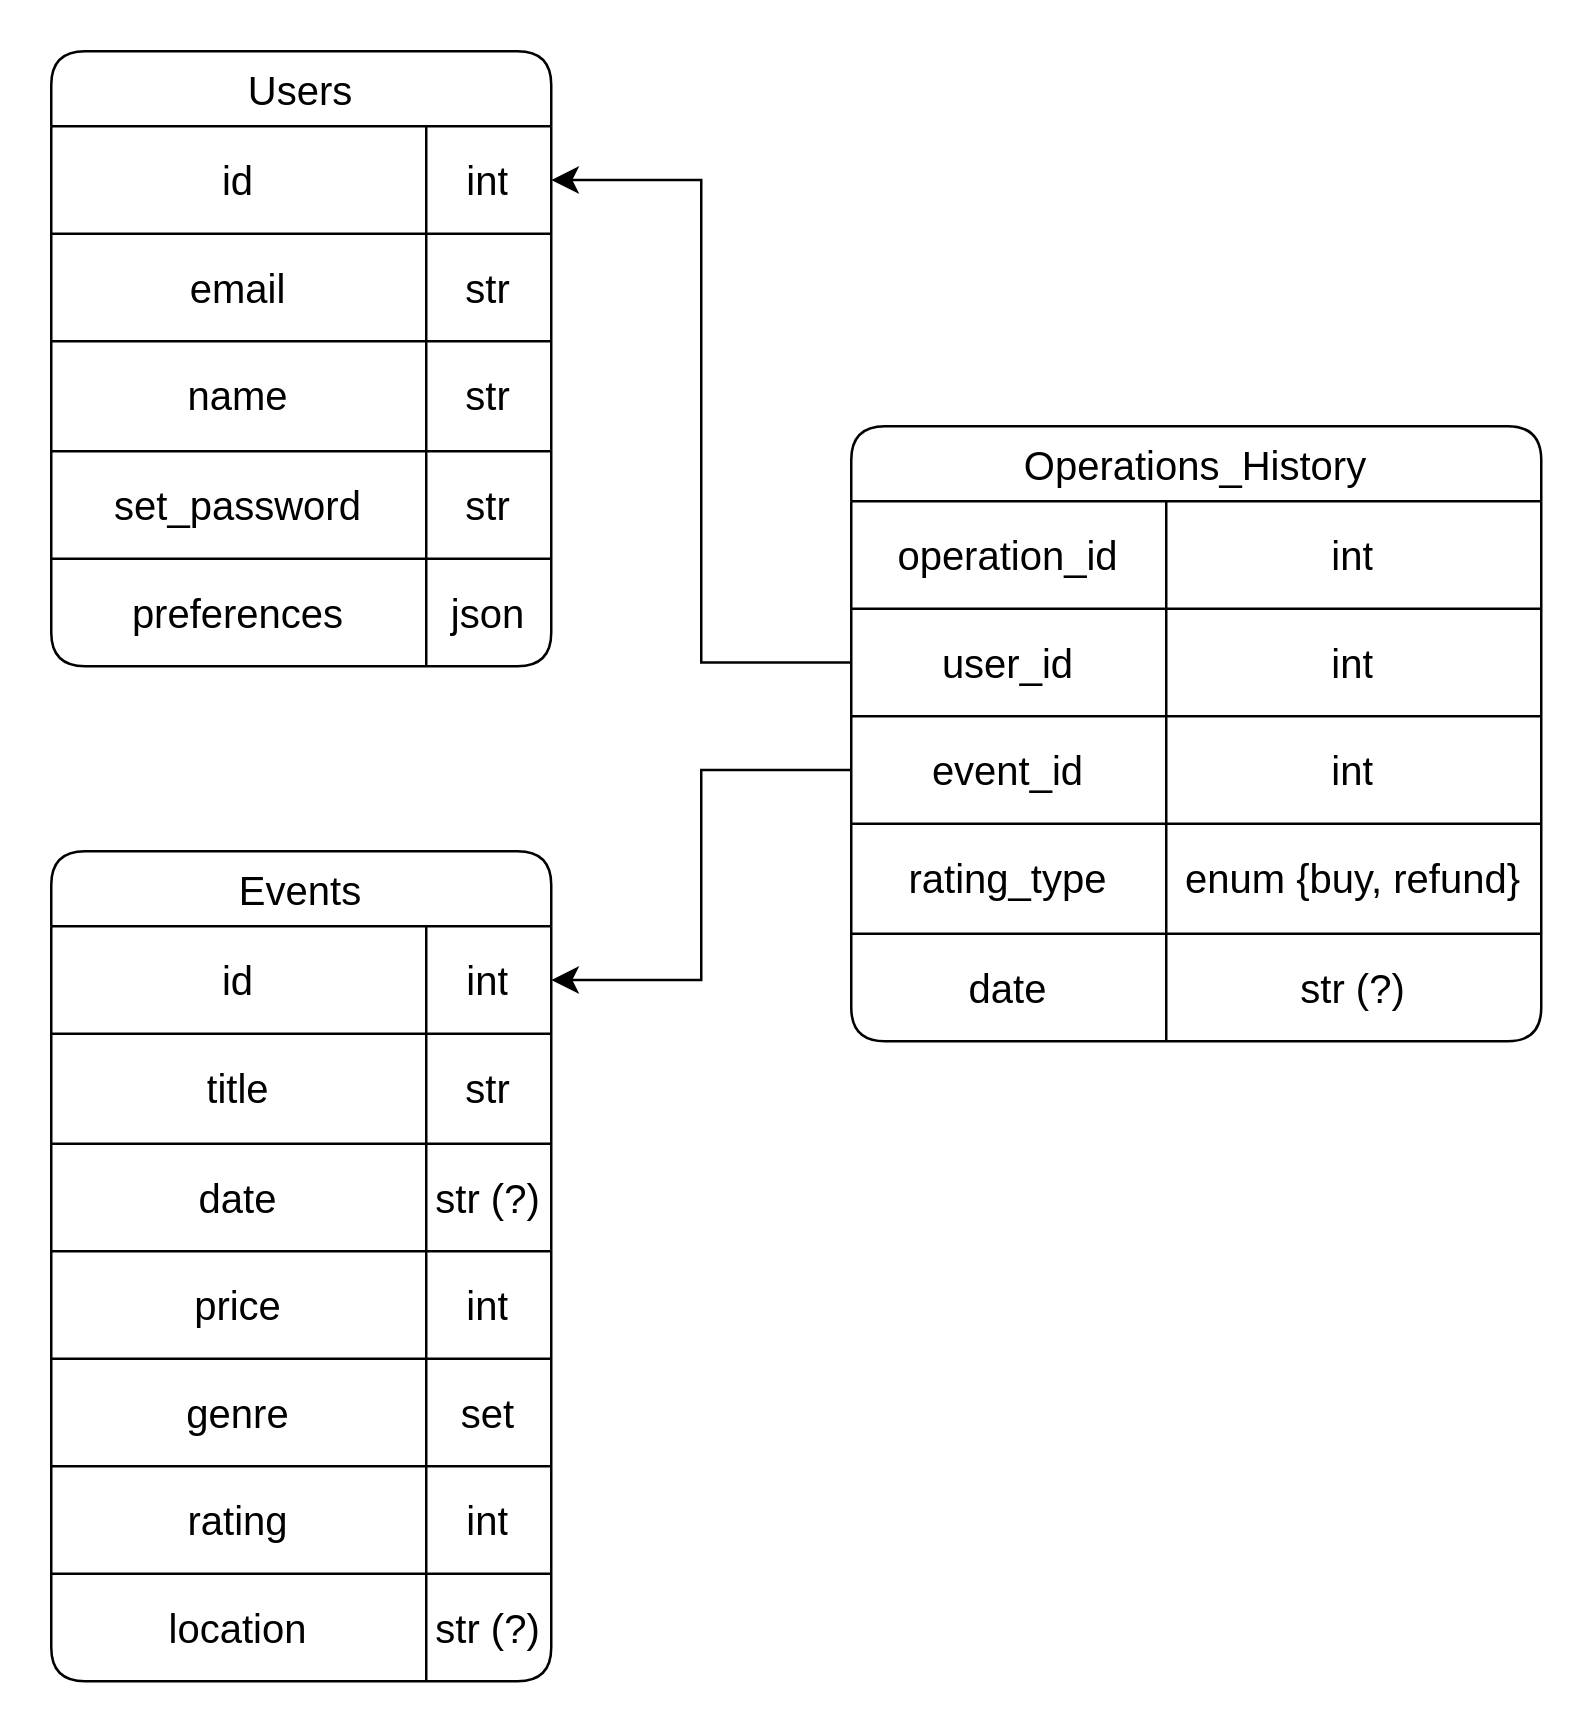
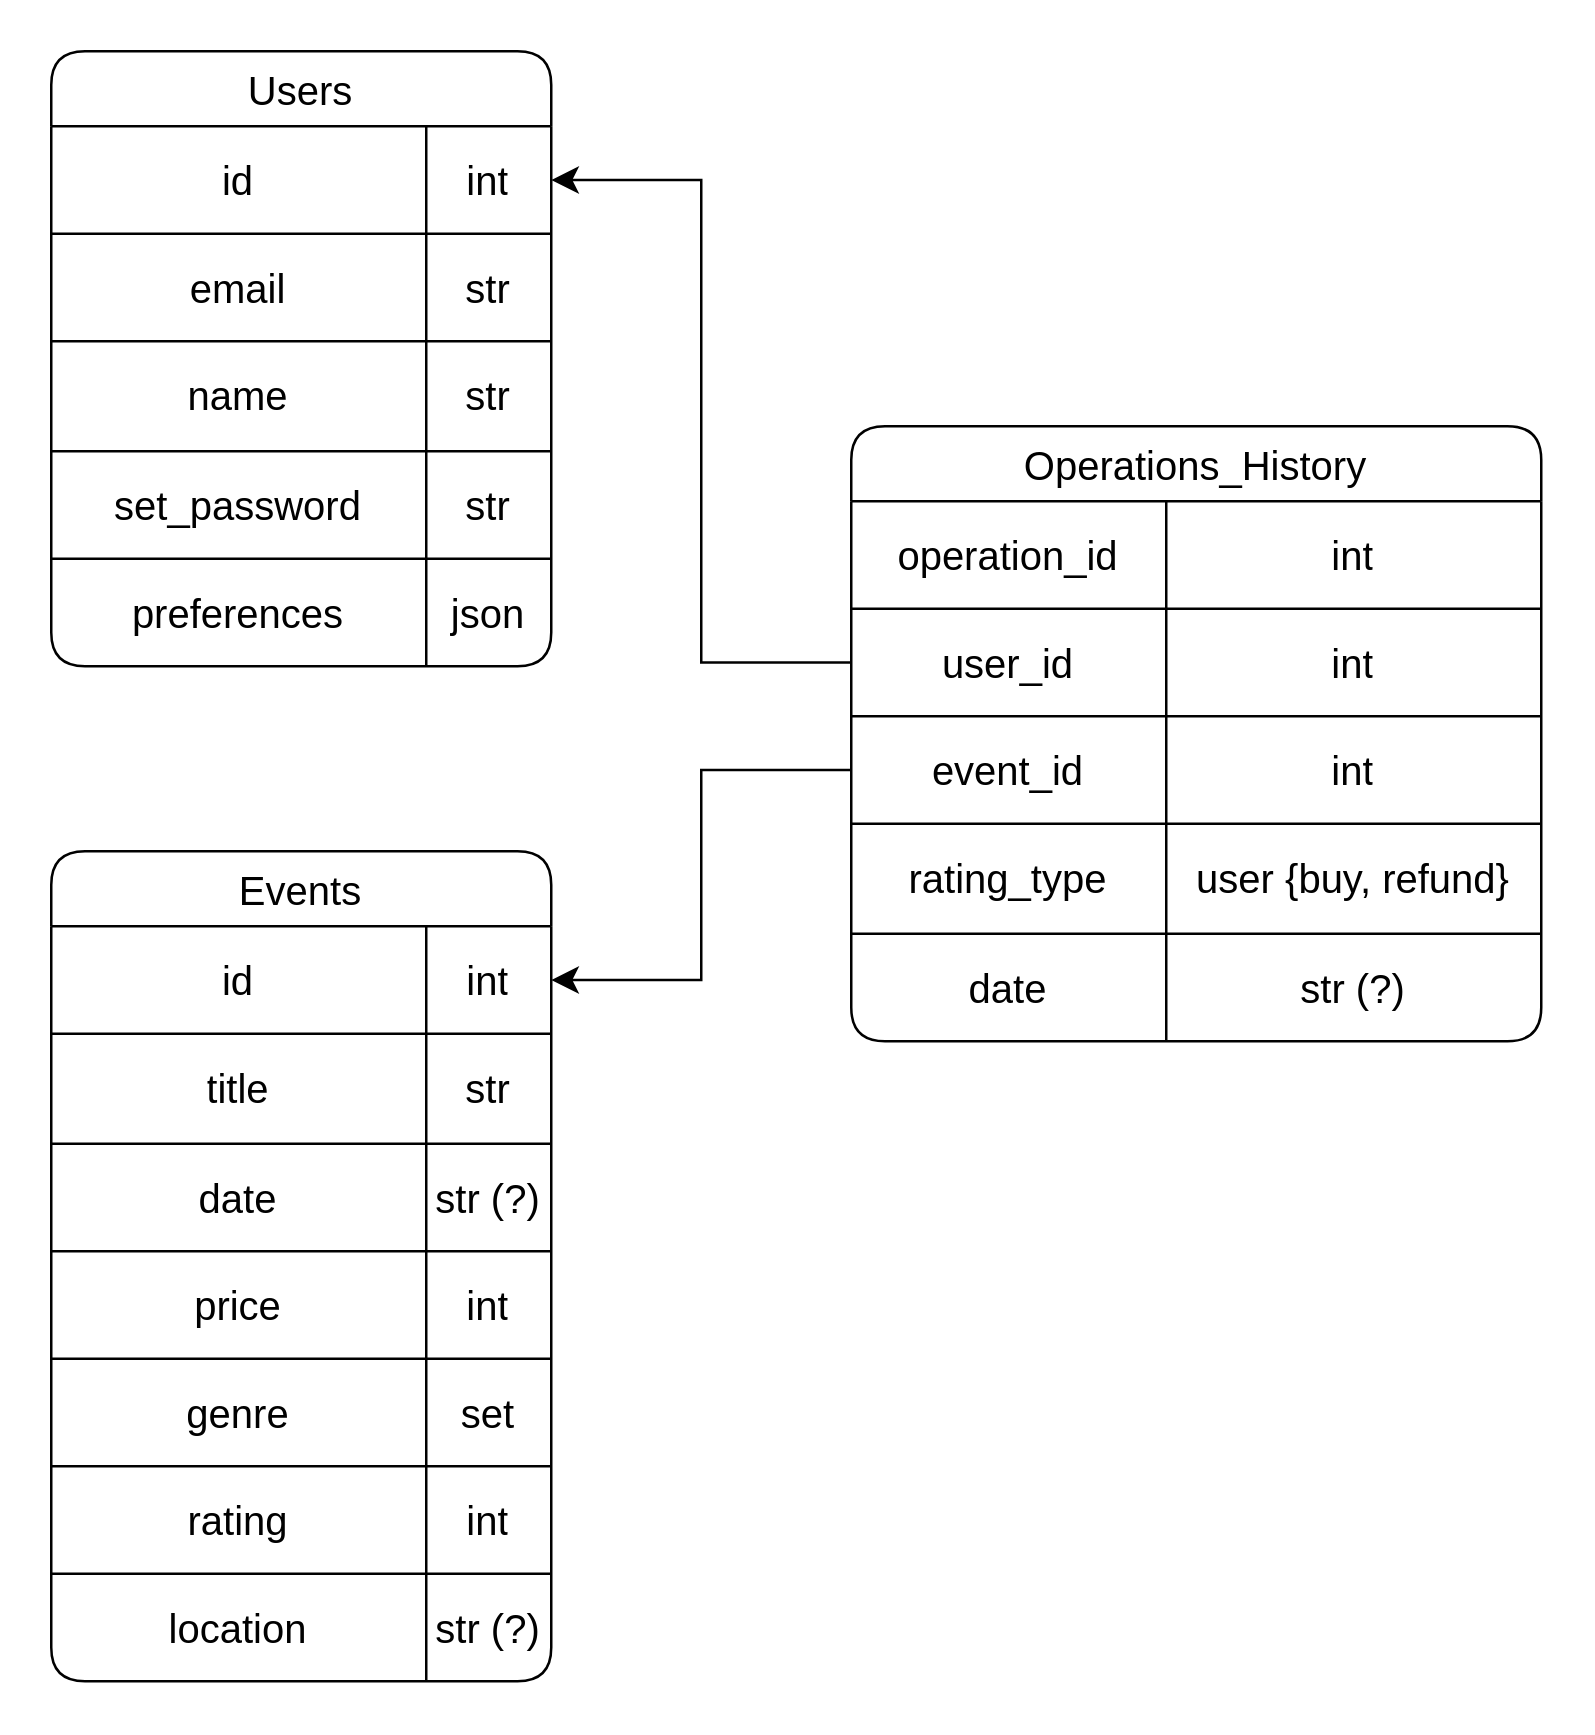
node "enum {buy, refund}": label "enum {buy, refund}" -> "user {buy, refund}"
